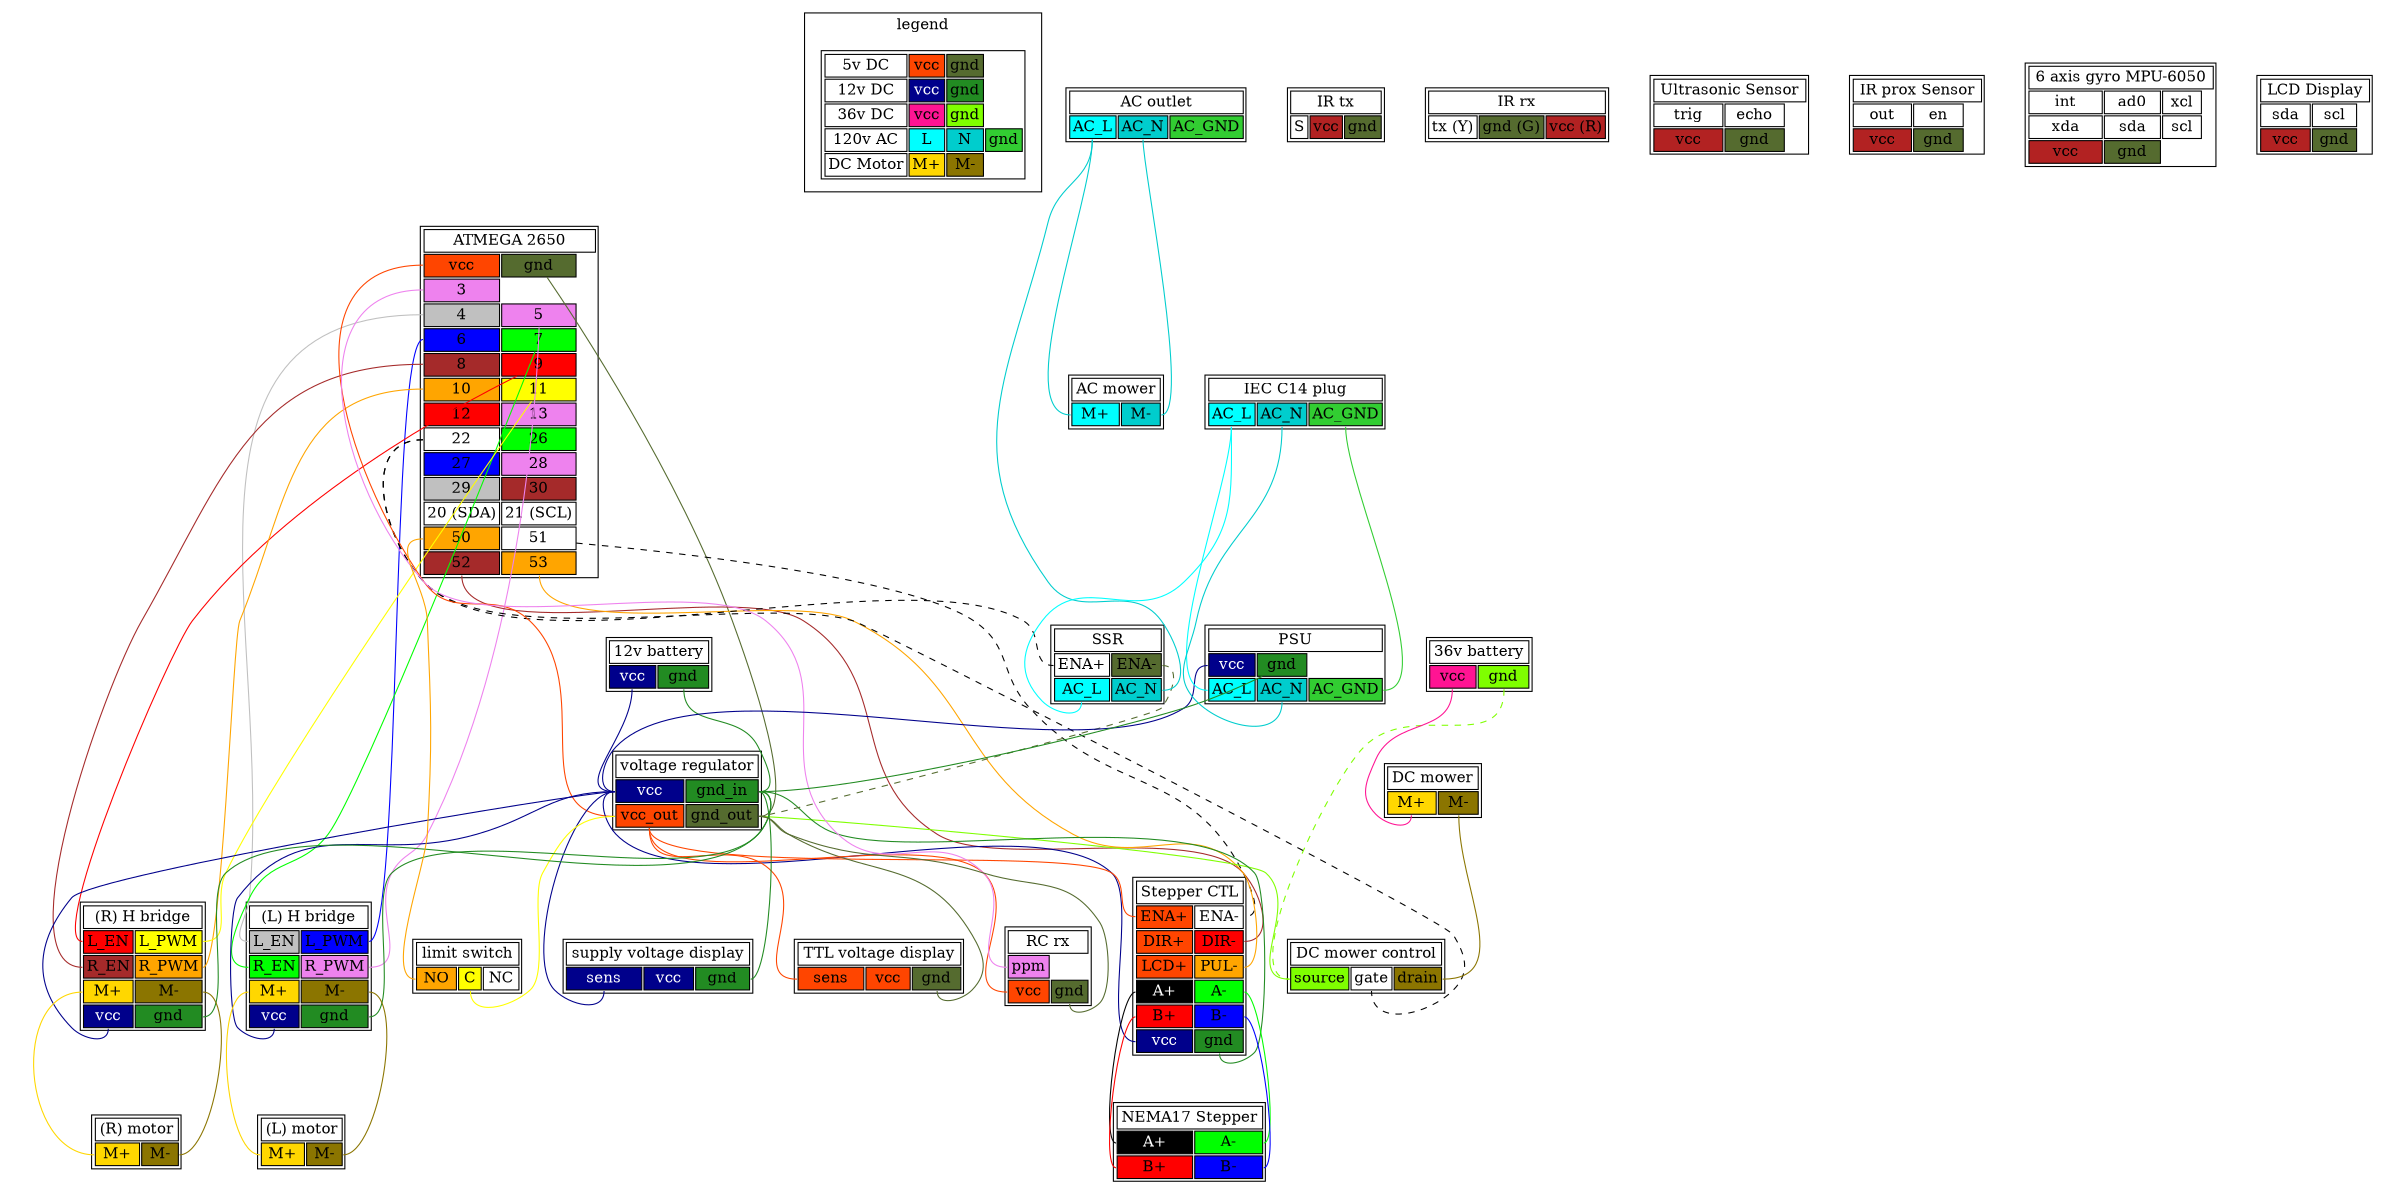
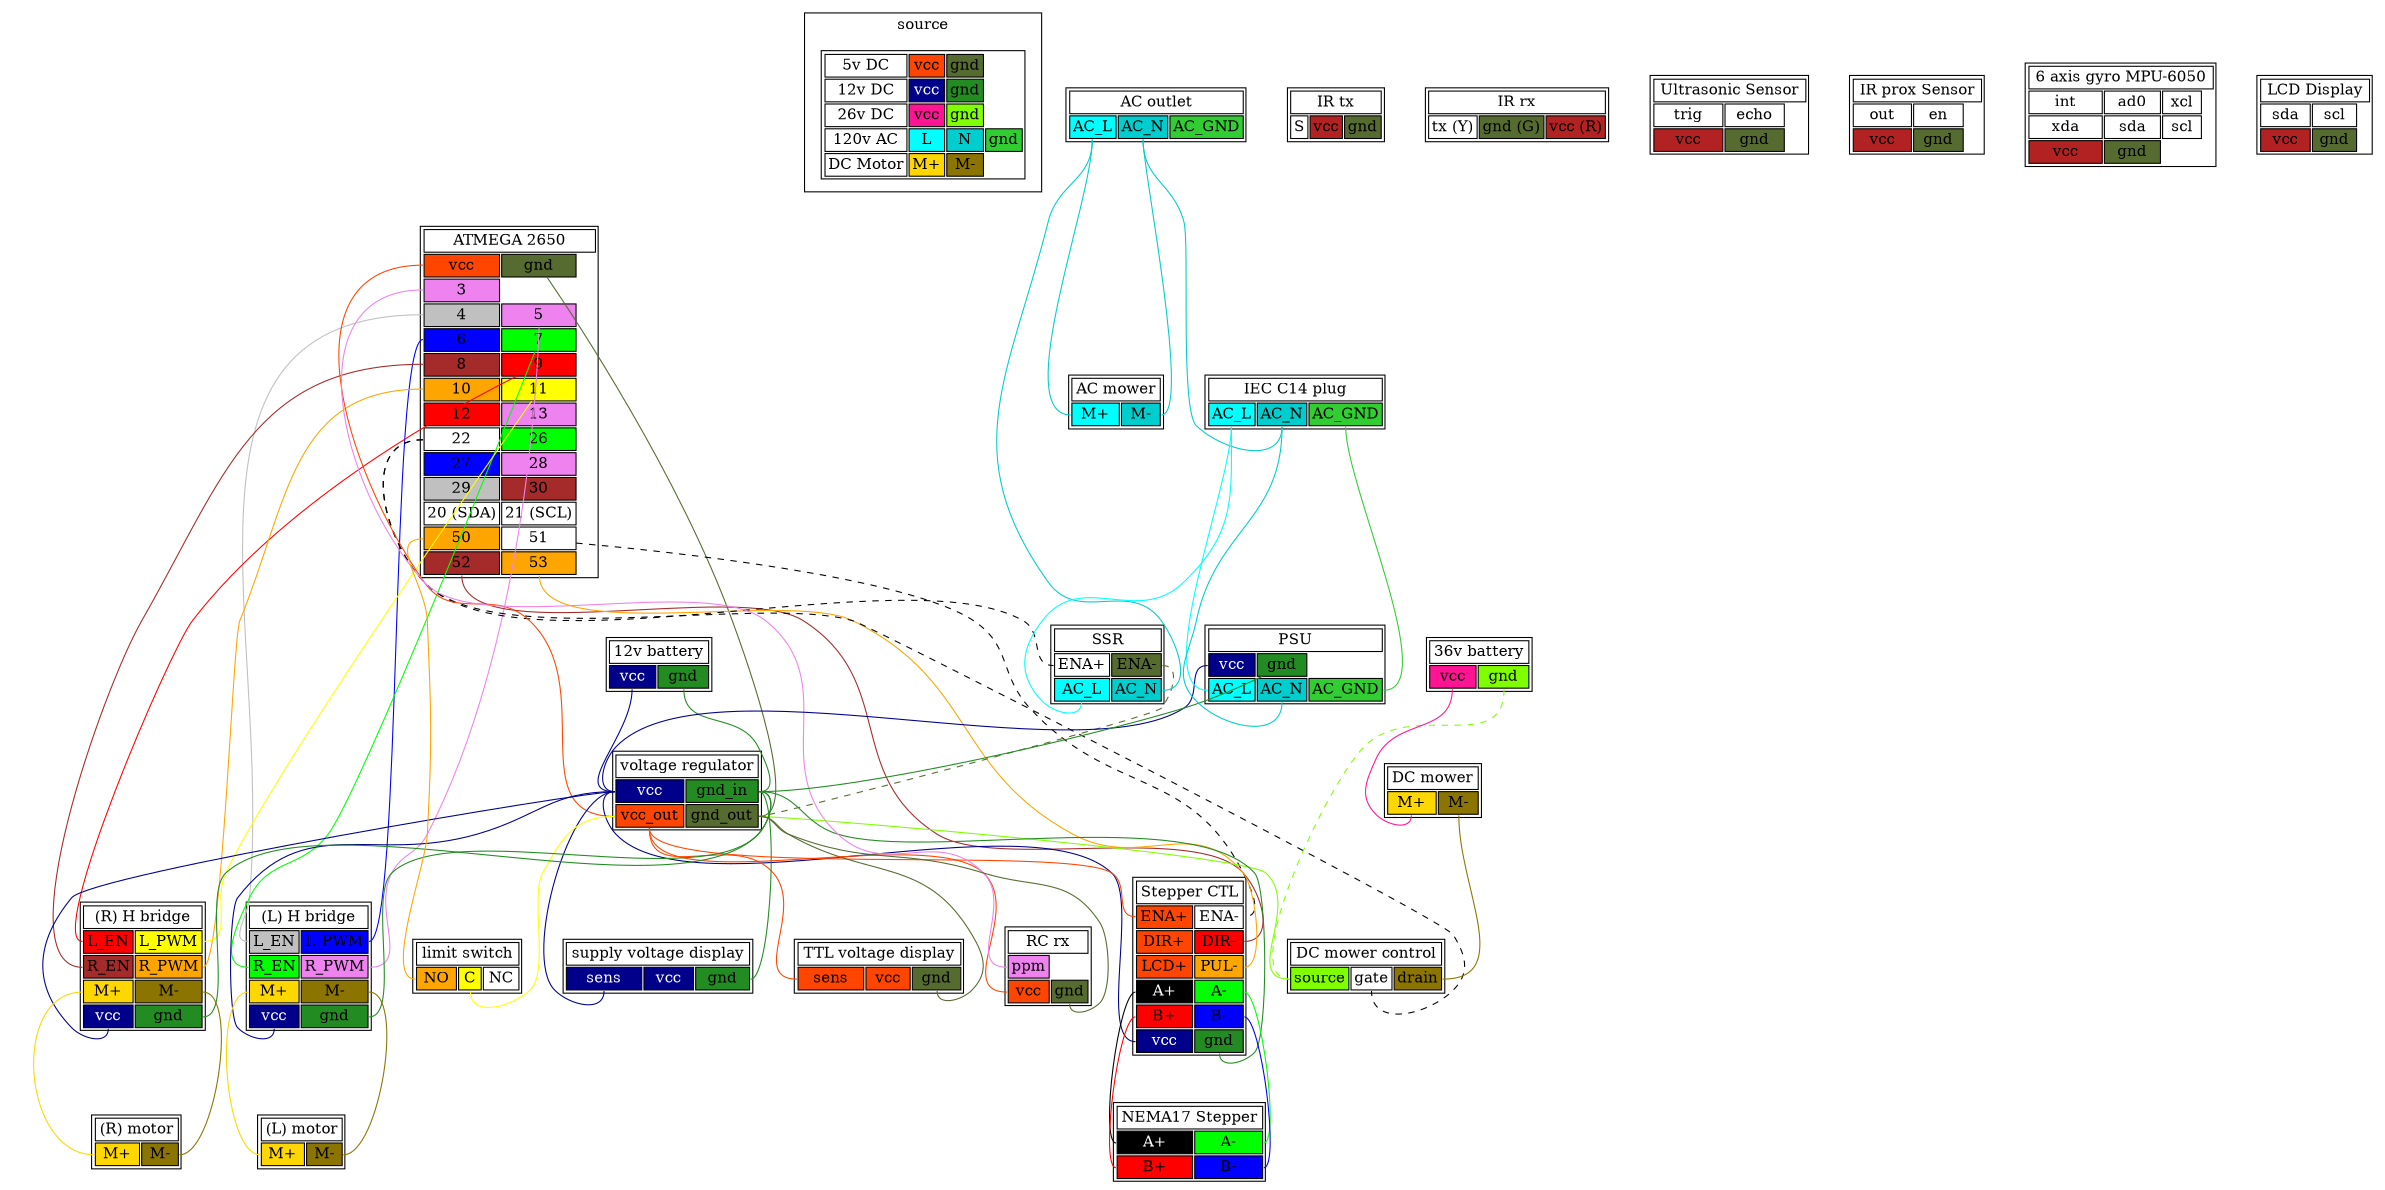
cluster "legend": label "legend" -> "source"
node "5v DC": text "36v DC" -> "26v DC"
edge "AC outlet" -- "IEC C14 plug": added
